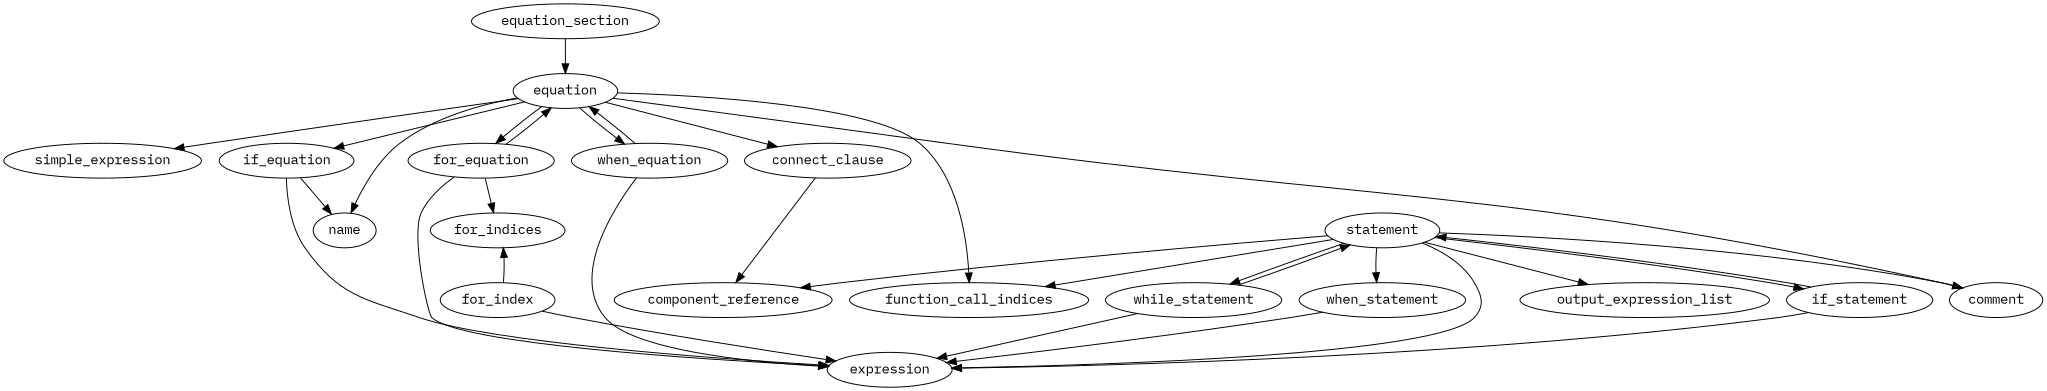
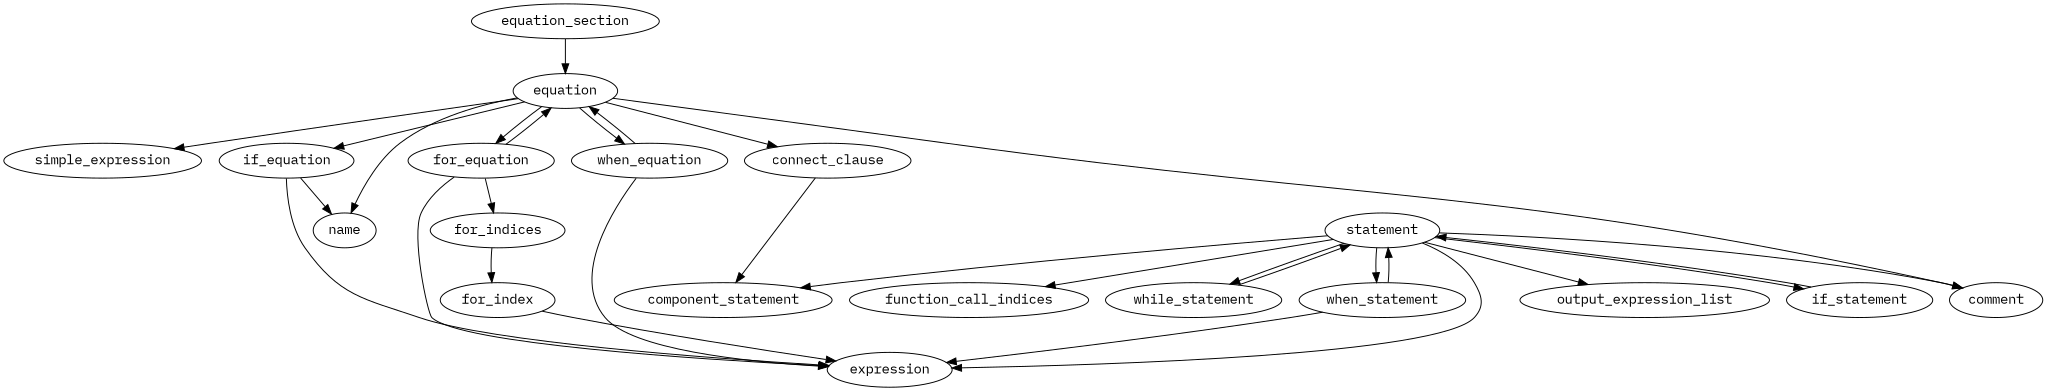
edge "equation" -> "function_call_indices": removed
edge "for_index" -> "for_indices": reversed
edge "when_statement" -> "statement": added
node "component_reference": label "component_reference" -> "component_statement"
edge "while_statement" -> "expression": removed
edge "if_statement" -> "expression": removed
